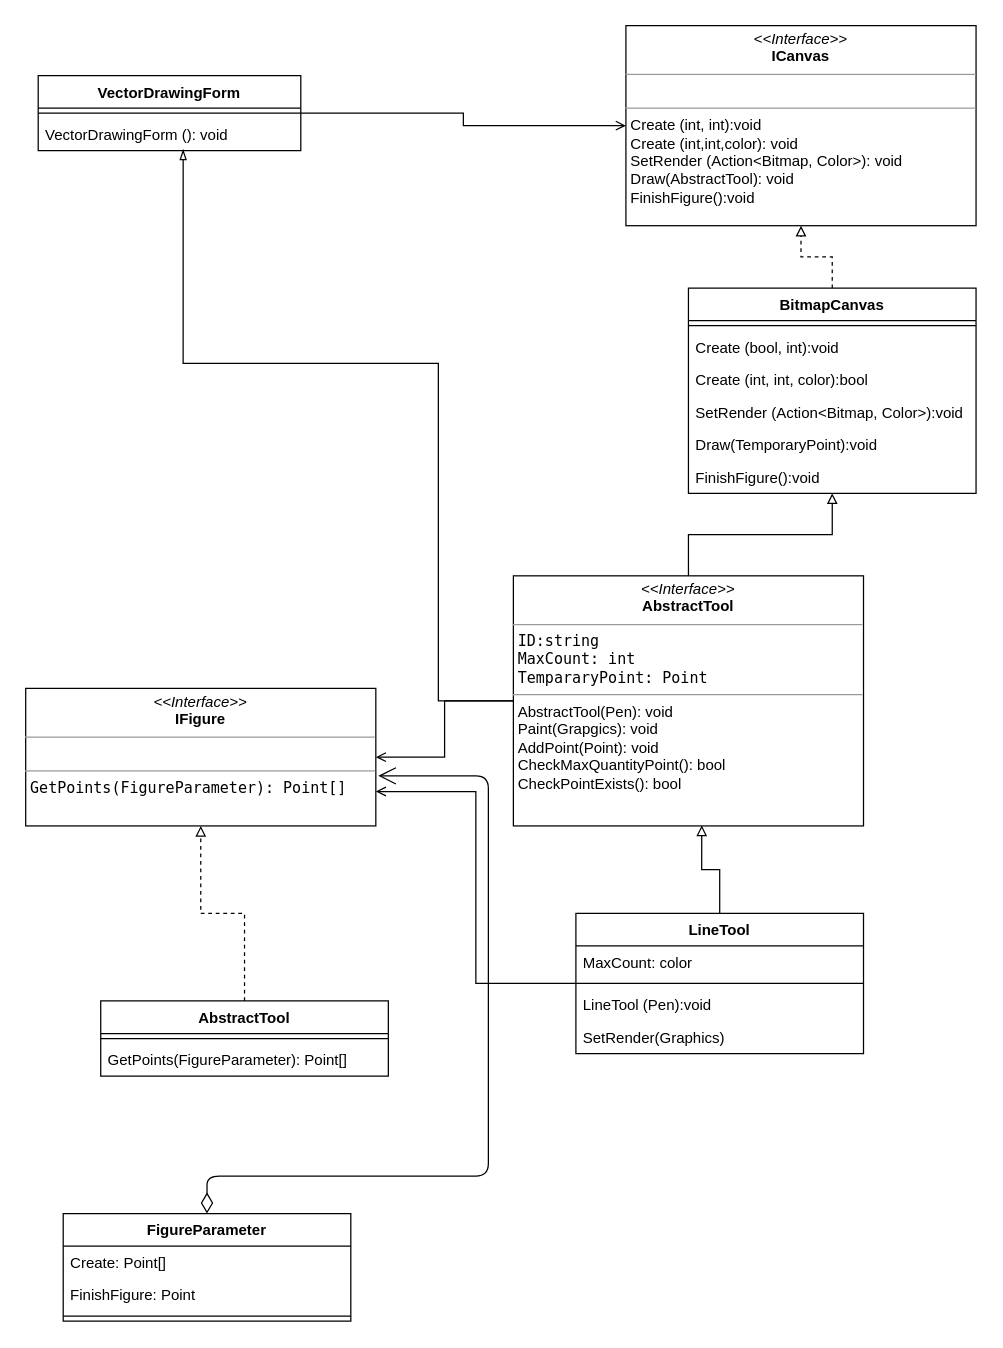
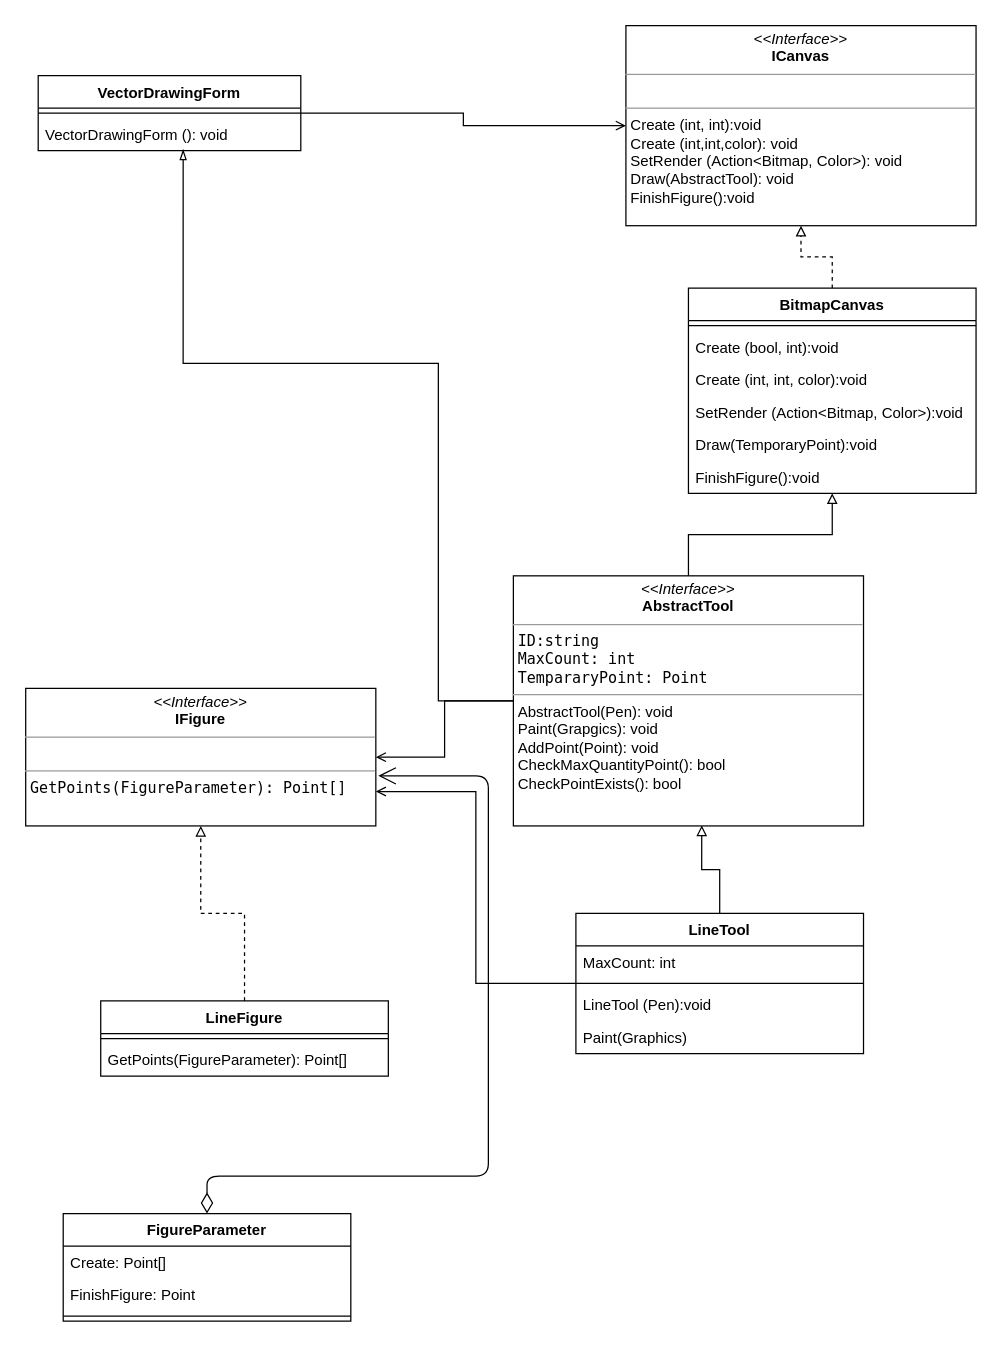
node "Create (int, int, color):bool": label "Create (int, int, color):bool" -> "Create (int, int, color):void"
node "MaxCount: color": label "MaxCount: color" -> "MaxCount: int"
node "AbstractTool": label "AbstractTool" -> "LineFigure"
node "SetRender(Graphics)": label "SetRender(Graphics)" -> "Paint(Graphics)"
